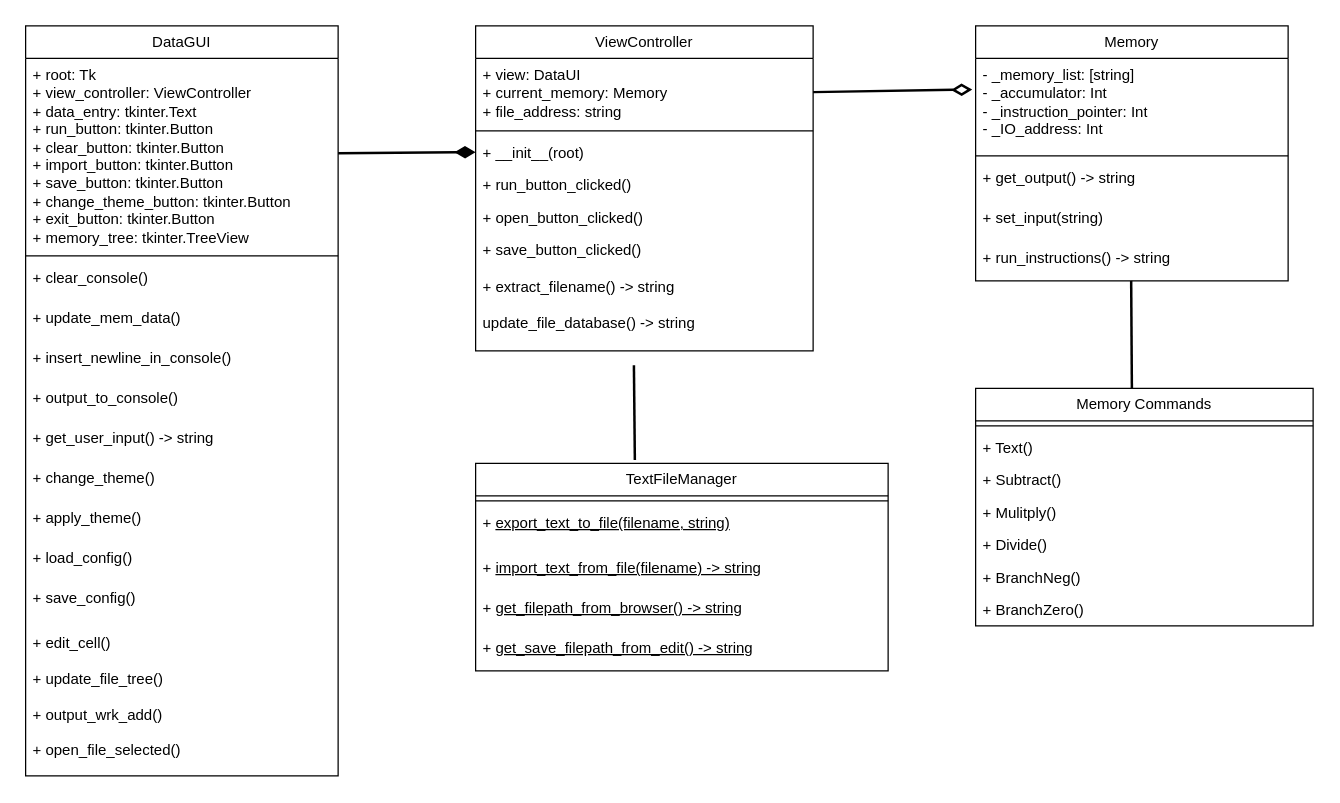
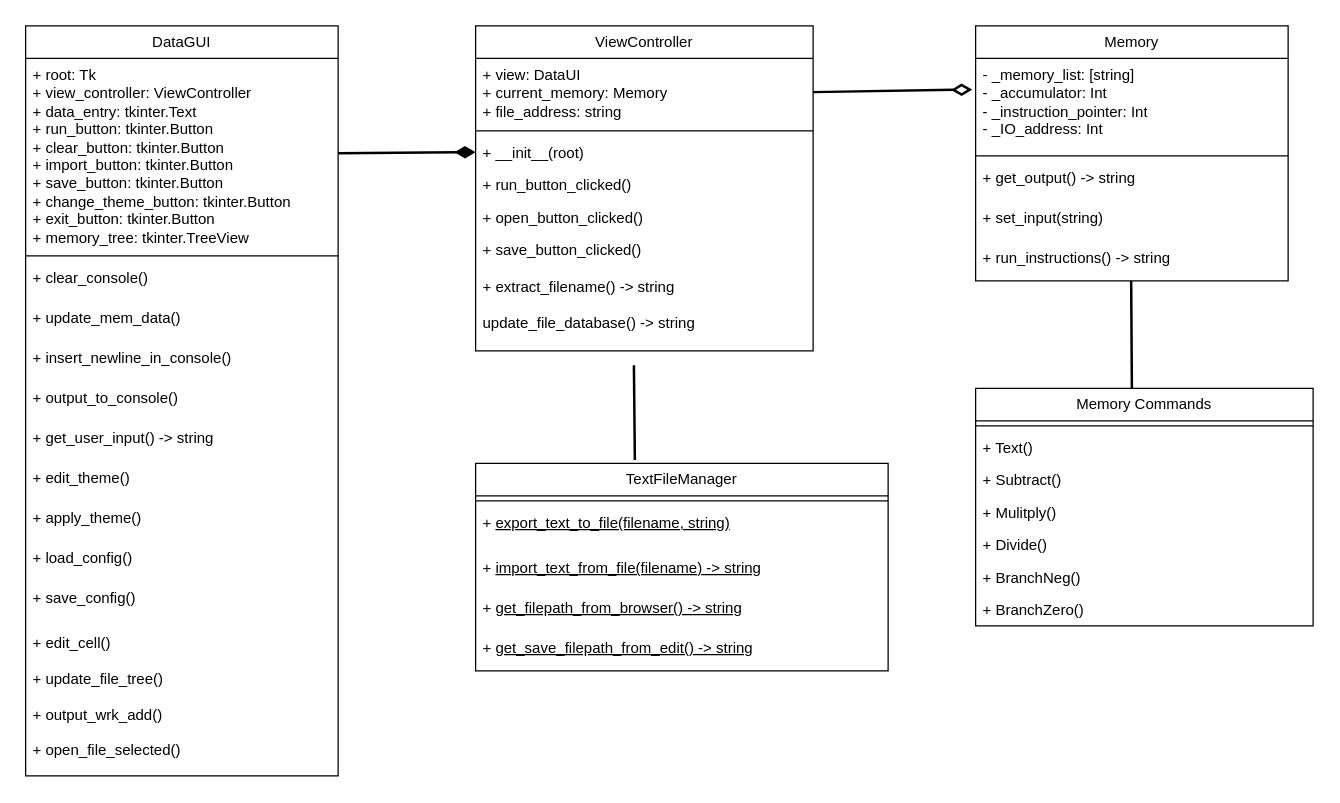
node "+ change_theme()": label "+ change_theme()" -> "+ edit_theme()"
